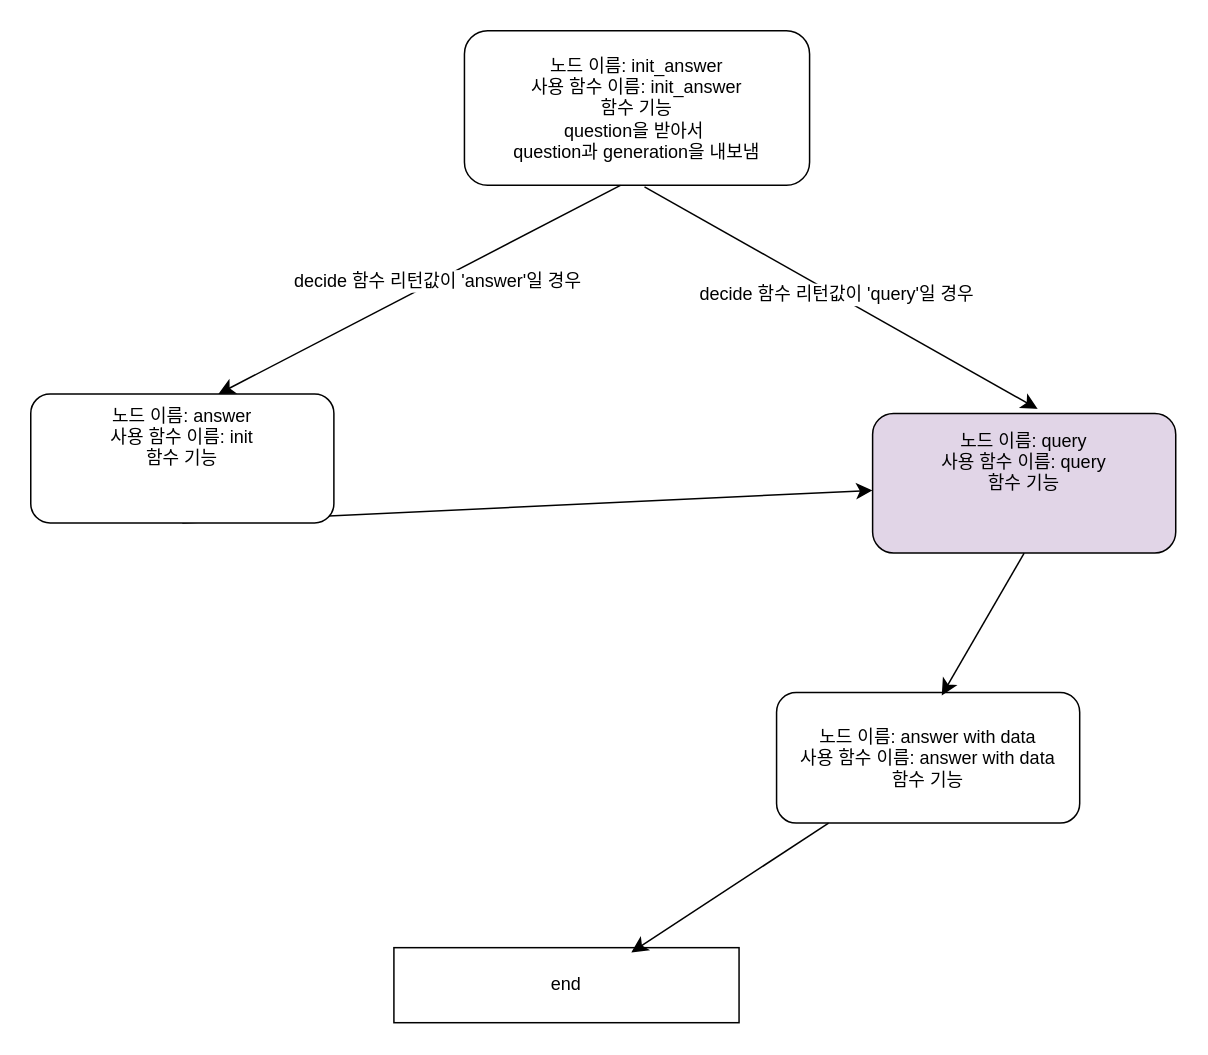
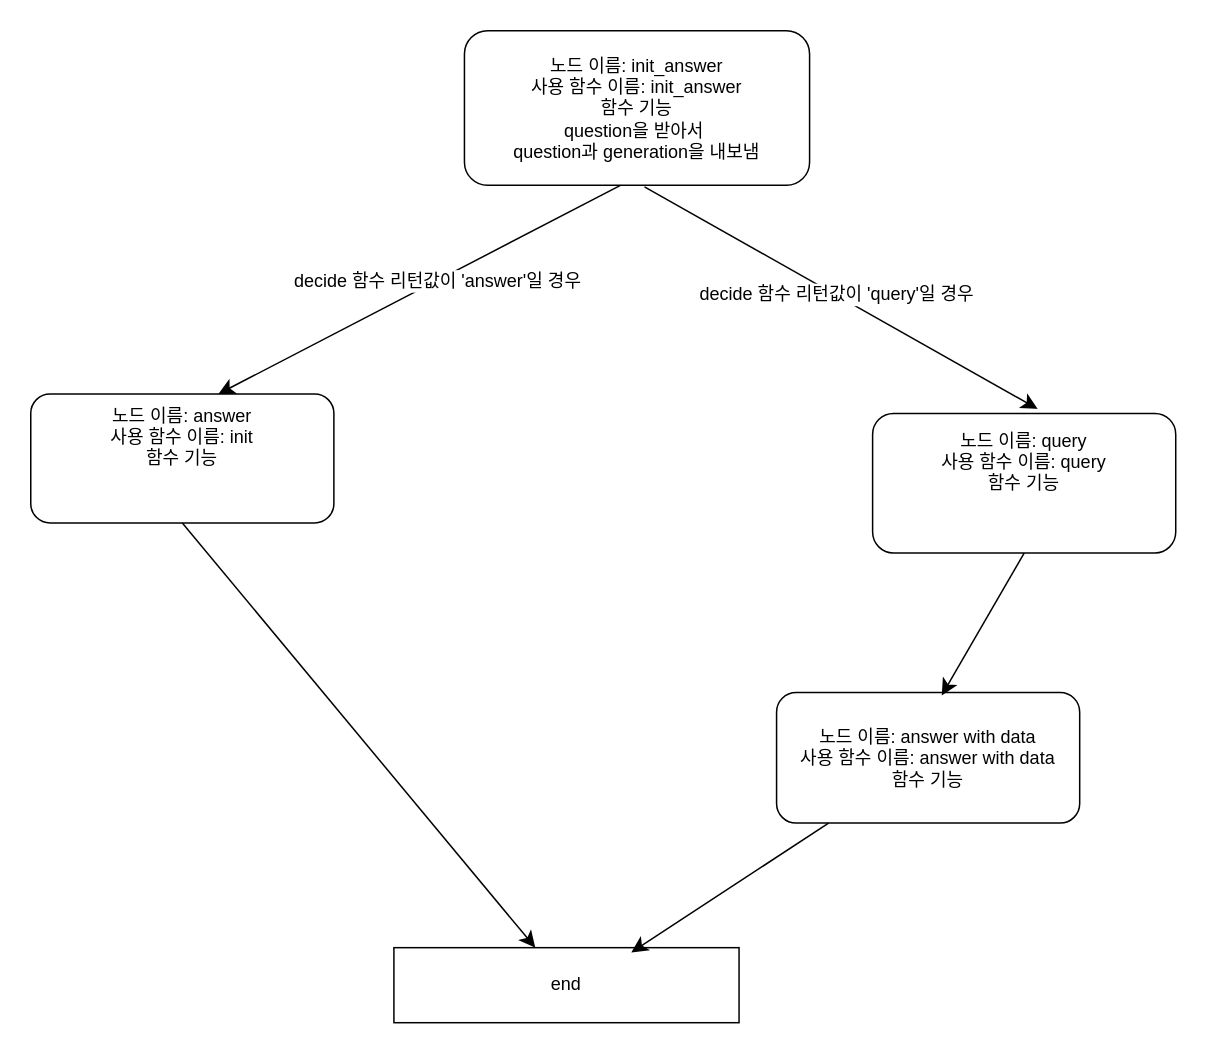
node "노드 이름: query 사용 함수 이름: query 함수 기능": fillcolor #e1d5e7 -> #ffffff
edge "노드 이름: answer 사용 함수 이름: init 함수 기능" -> "노드 이름: query 사용 함수 이름: query 함수 기능": now "노드 이름: answer 사용 함수 이름: init 함수 기능" -> "end"
